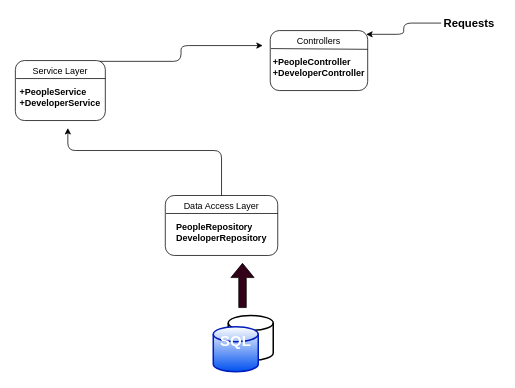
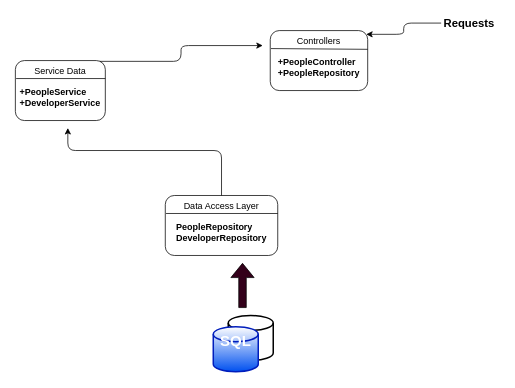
node "Controllers +PeopleController +DeveloperController": label "Controllers +PeopleController +DeveloperController" -> "Controllers +PeopleController +PeopleRepository"
node "Service Layer +PeopleService +DeveloperService": label "Service Layer +PeopleService +DeveloperService" -> "Service Data +PeopleService +DeveloperService"
